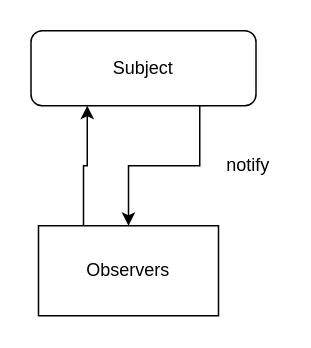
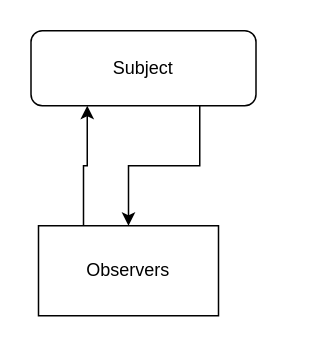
node "notify": removed
